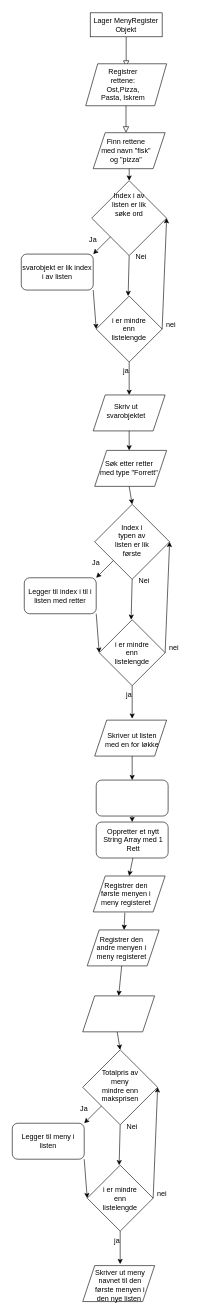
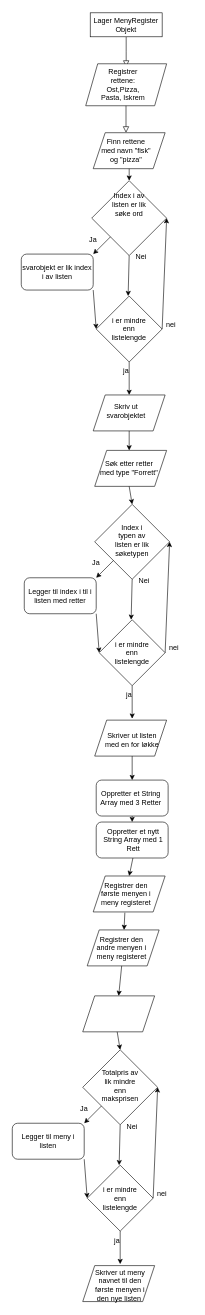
node "Index i typen av listen er lik første": label "Index i typen av listen er lik første" -> "Index i typen av listen er lik søketypen"
node "Oppretter et String Array med 3 Retter": added
node "Totalpris av meny mindre enn maksprisen": label "Totalpris av meny mindre enn maksprisen" -> "Totalpris av lik mindre enn maksprisen"
